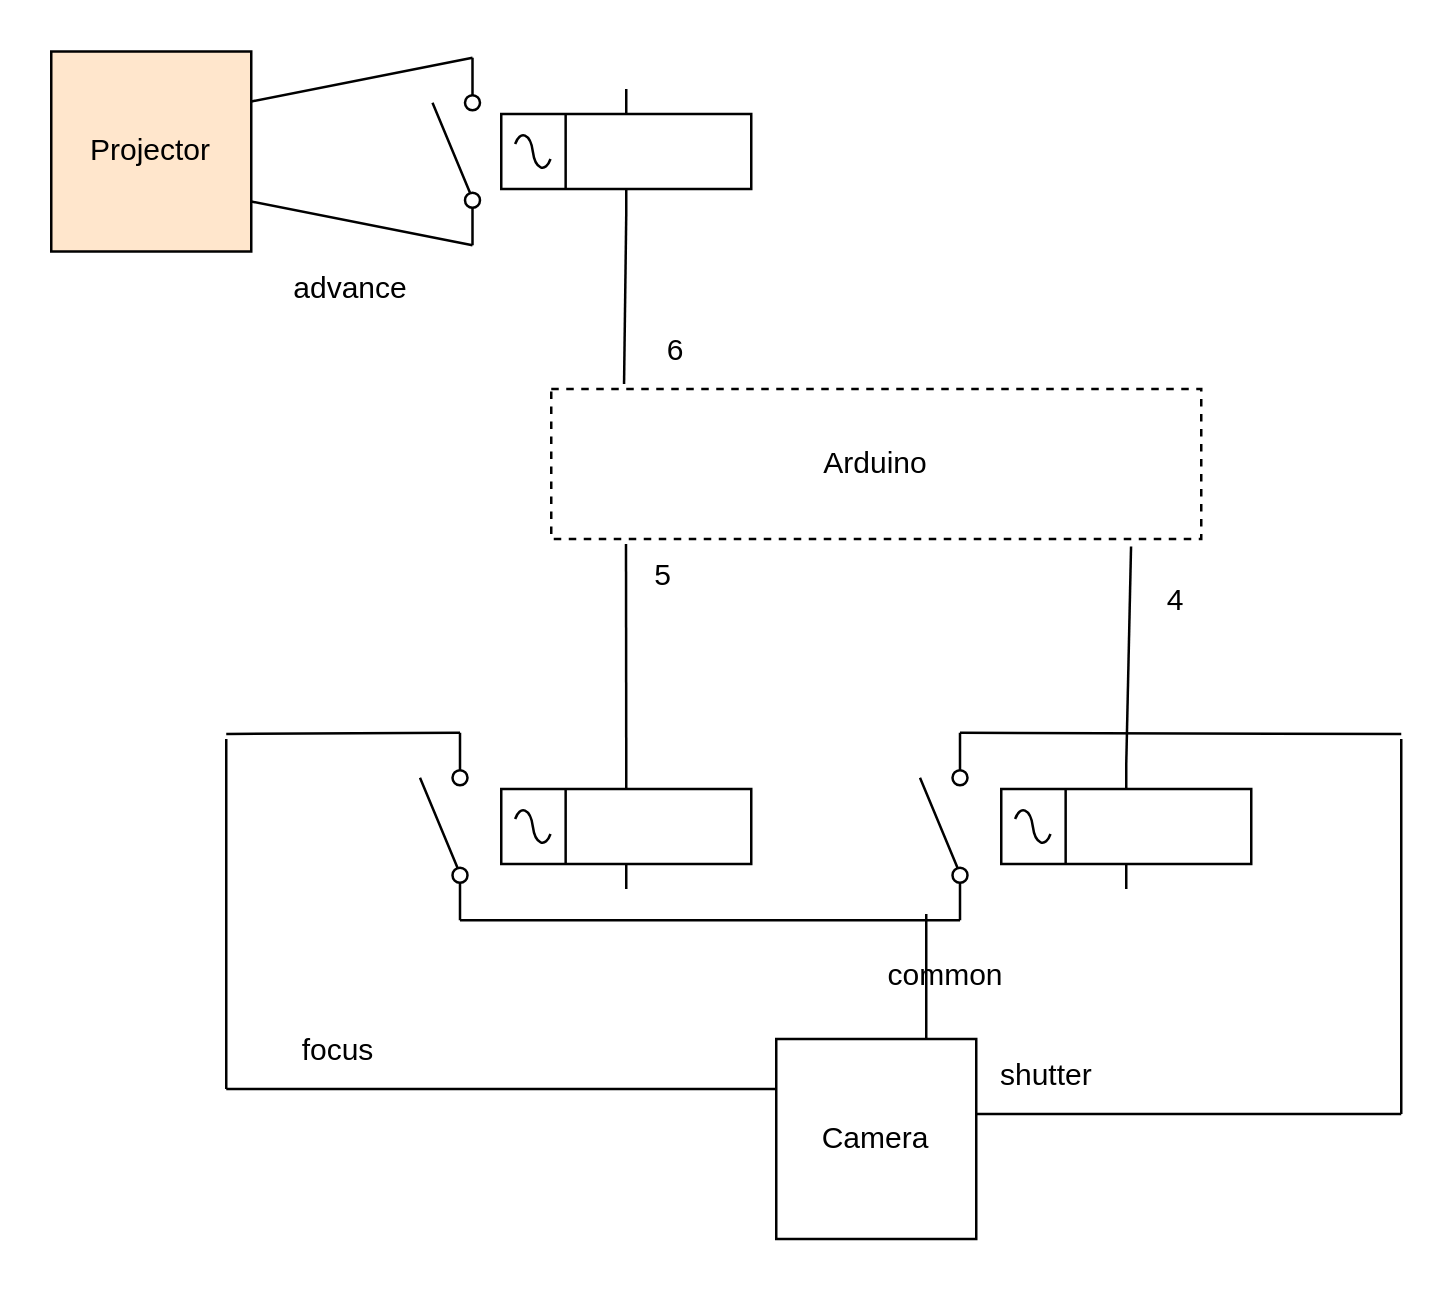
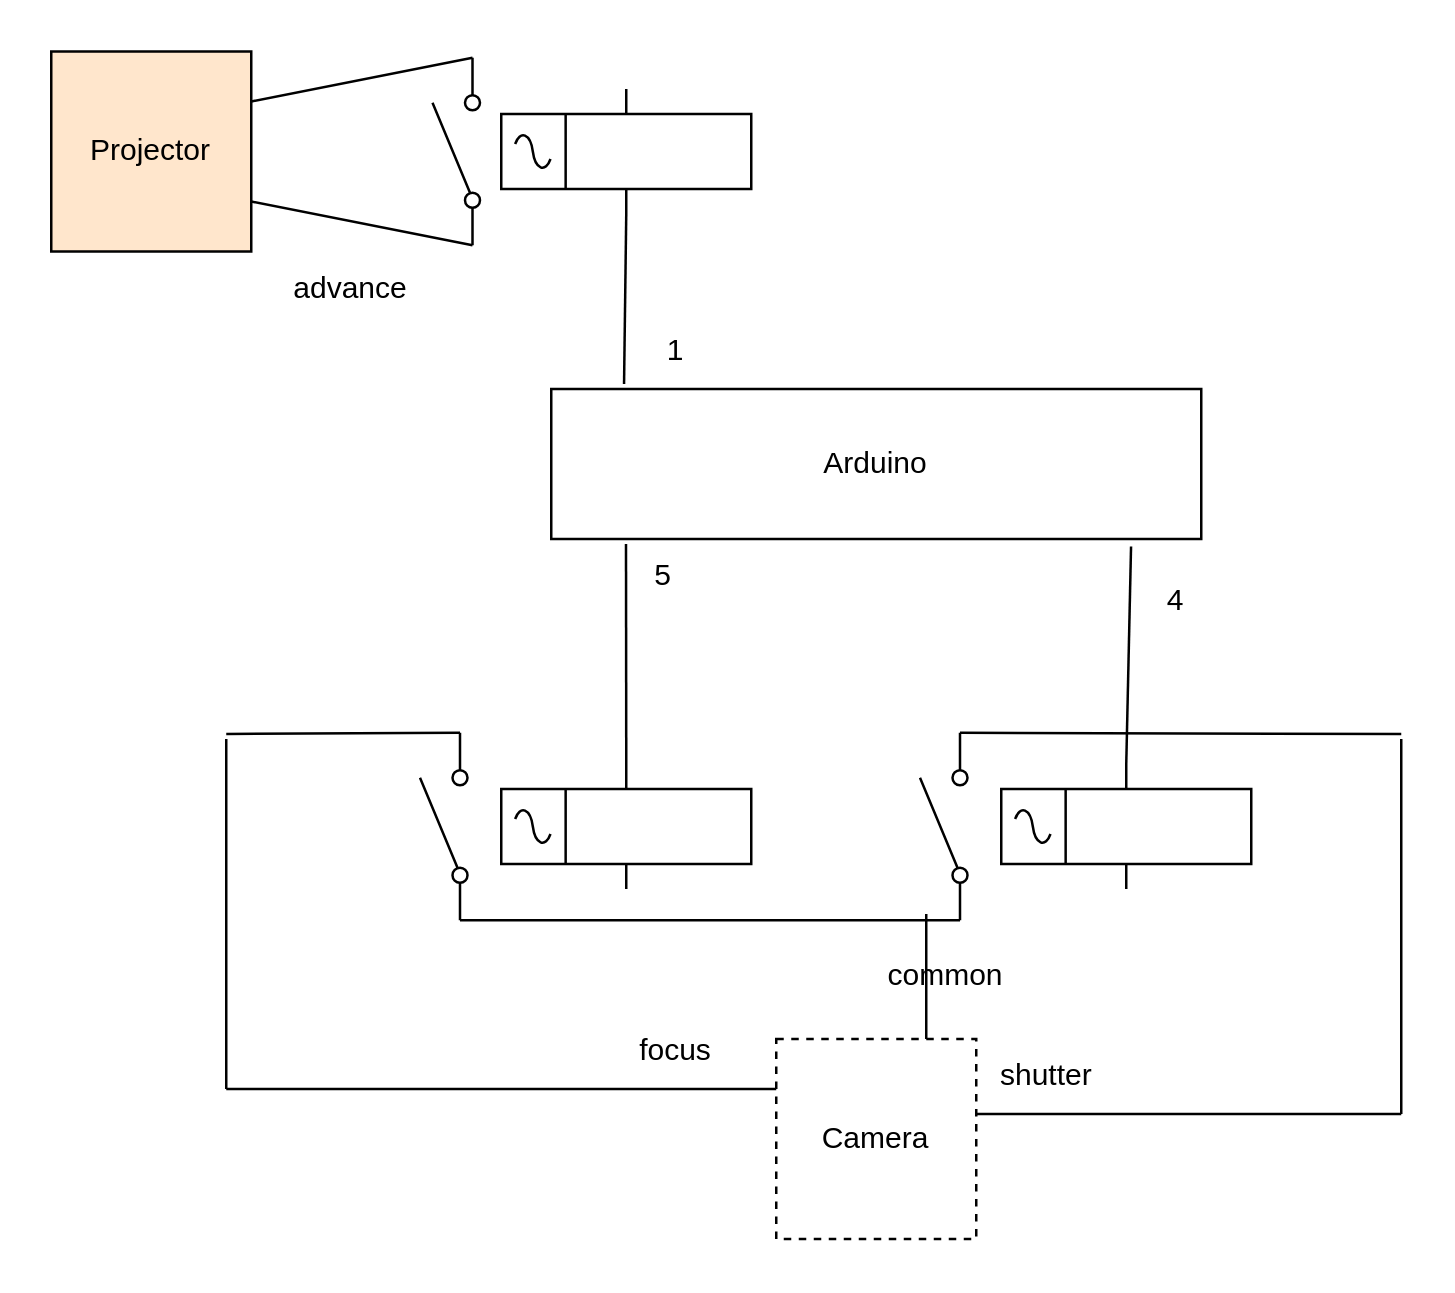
node "6": label "6" -> "1"
node "Arduino": style dashed -> solid
node "focus": moved (339, 1051) -> (676, 1051)
node "Camera": style solid -> dashed
